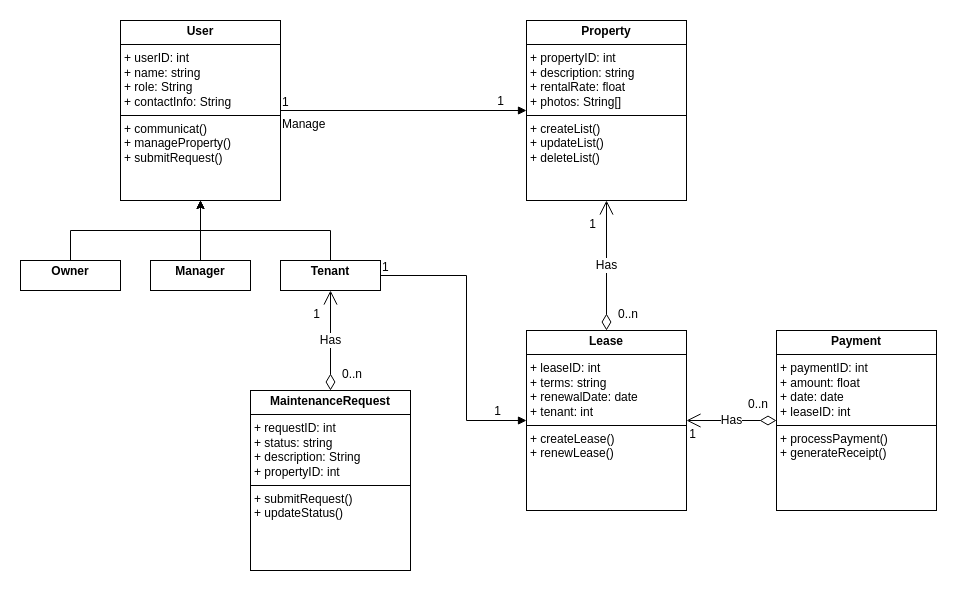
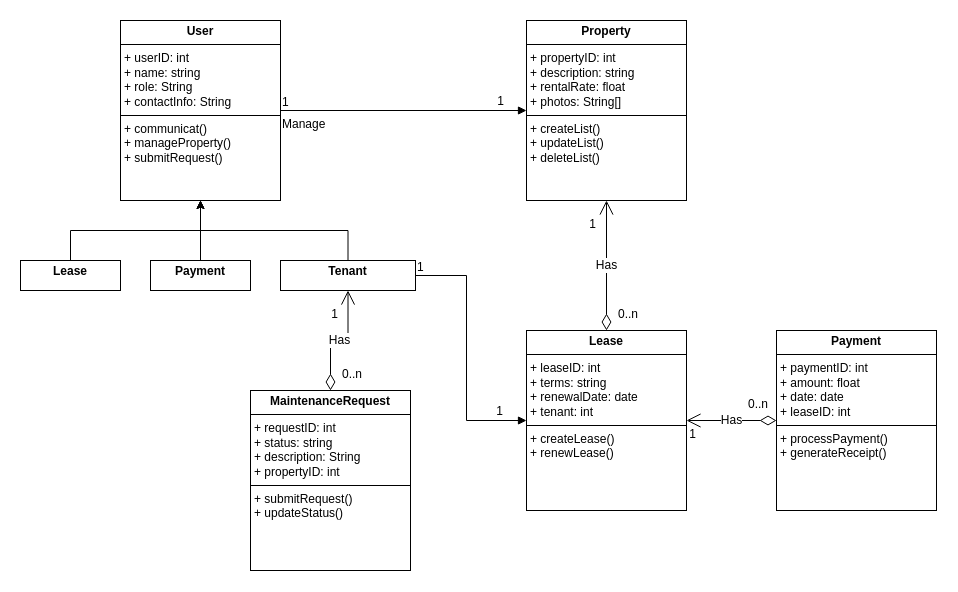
node "Owner": label "Owner" -> "Lease"
node "Manager": label "Manager" -> "Payment"
node "Tenant": size 100x30 -> 135x30
